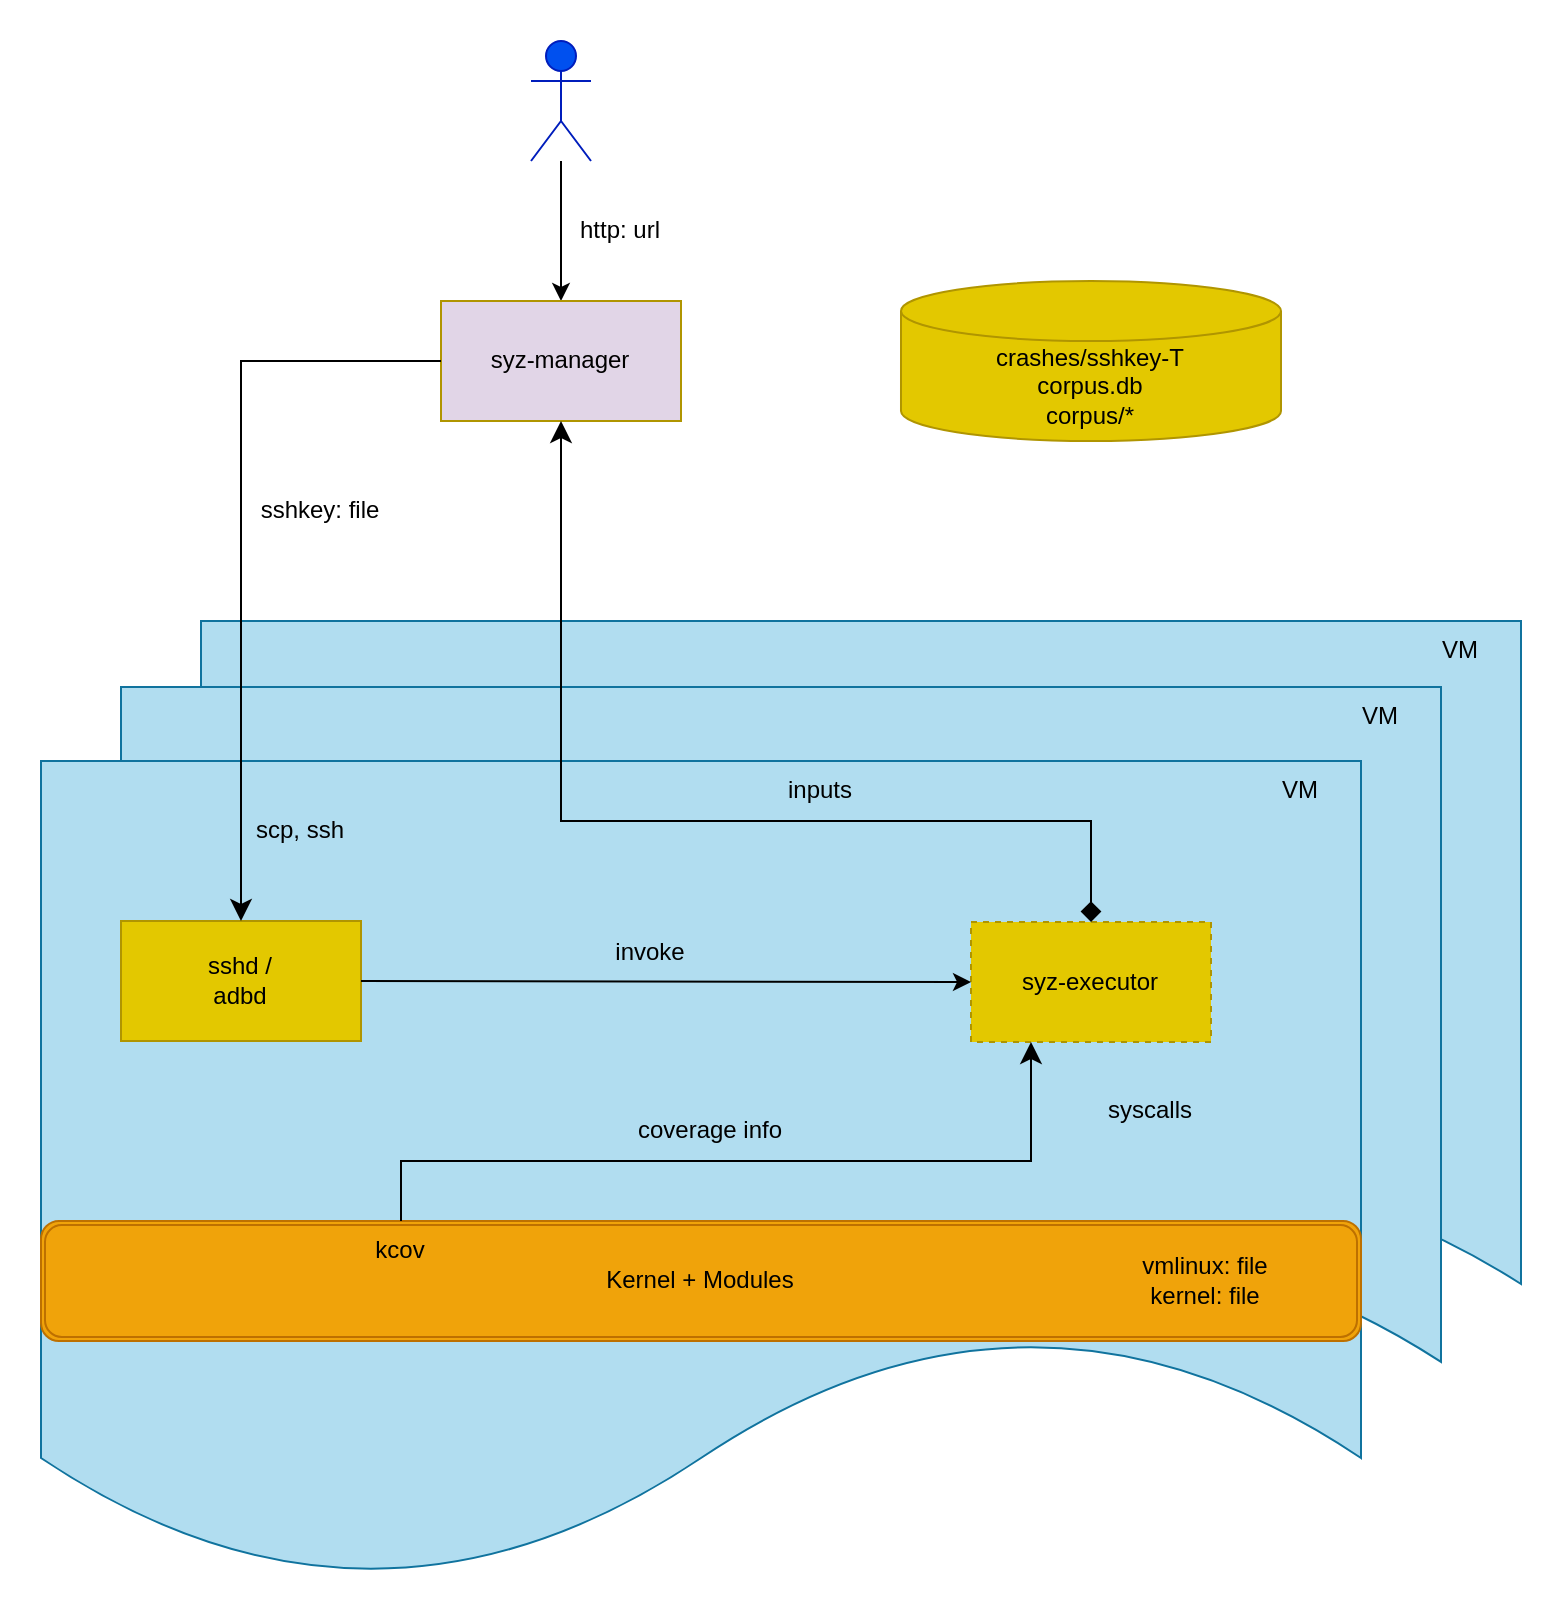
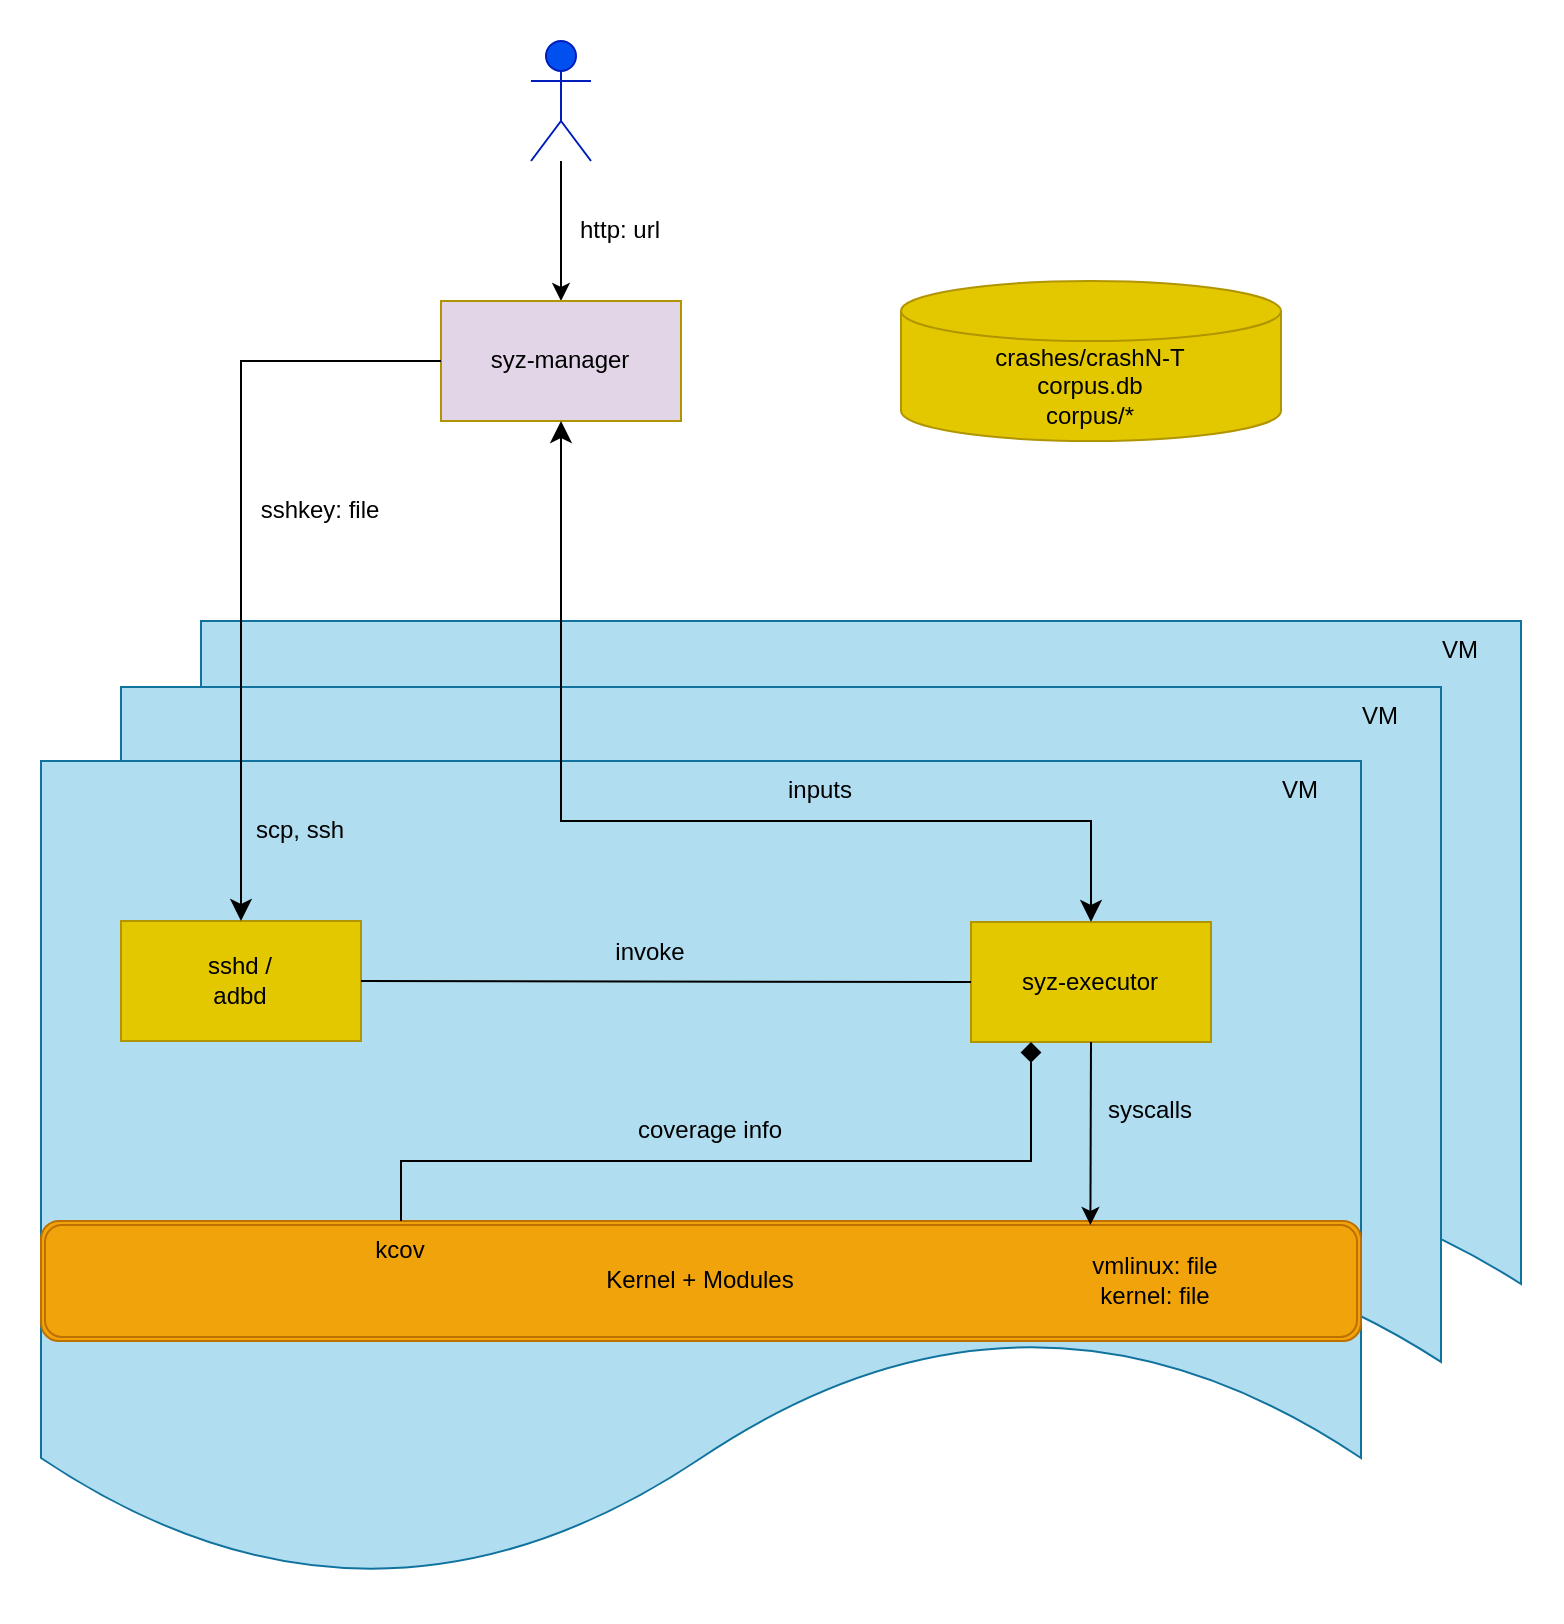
node "crashes/sshkey-T corpus.db corpus/*": label "crashes/sshkey-T corpus.db corpus/*" -> "crashes/crashN-T corpus.db corpus/*"
edge "syz-manager" -- "syz-executor": arrowhead diamond -> classic
edge "sshd / adbd" -> "syz-executor": arrowhead classic -> none
node "syz-executor": style dashed -> solid
edge "kcov" -> "syz-executor": arrowhead classic -> diamond
edge "syz-executor" -> "Kernel + Modules": added
node "vmlinux: file kernel: file": moved (1206, 1281) -> (1156, 1281)
